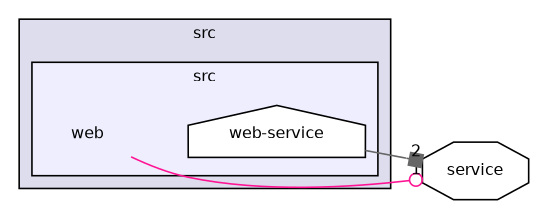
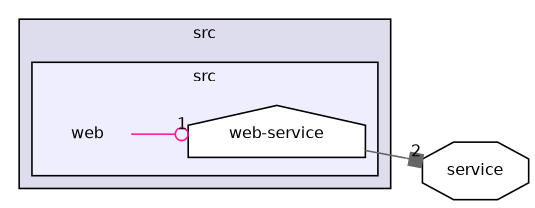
edge "web" -> "service": now "web" -> "web-service"
